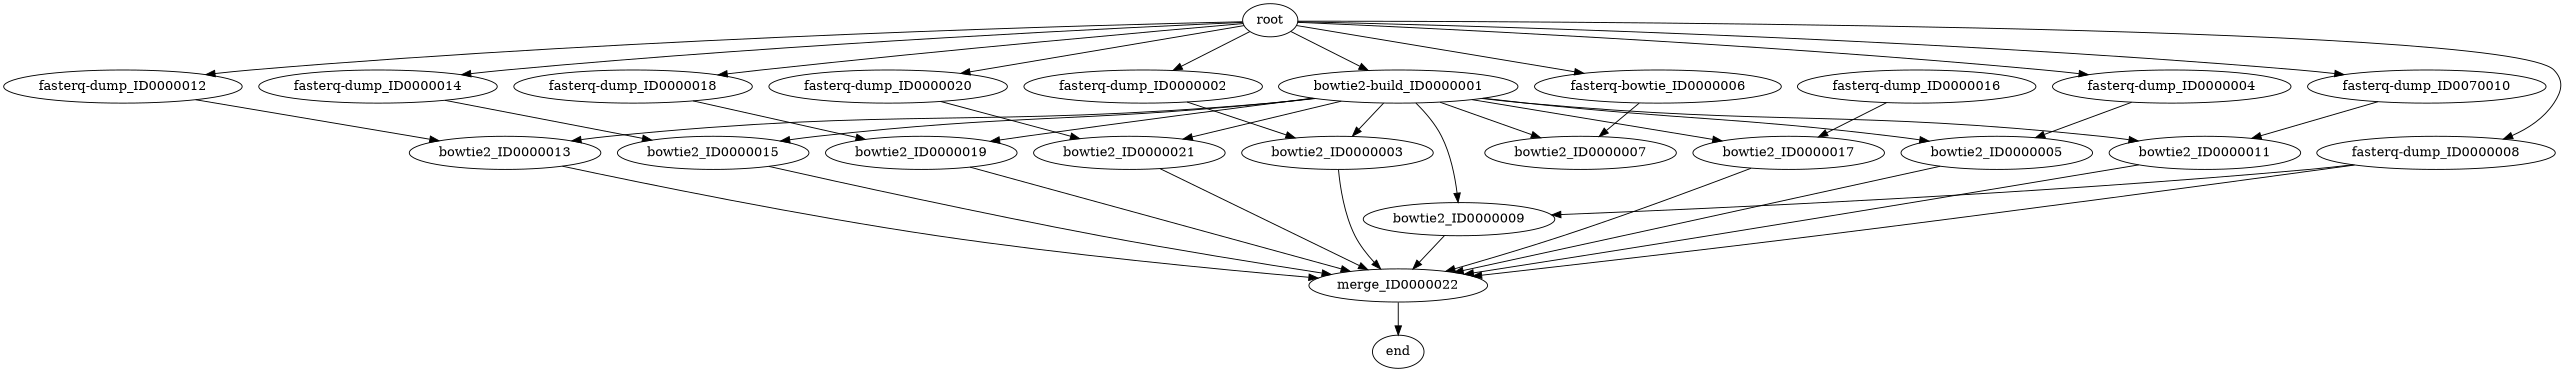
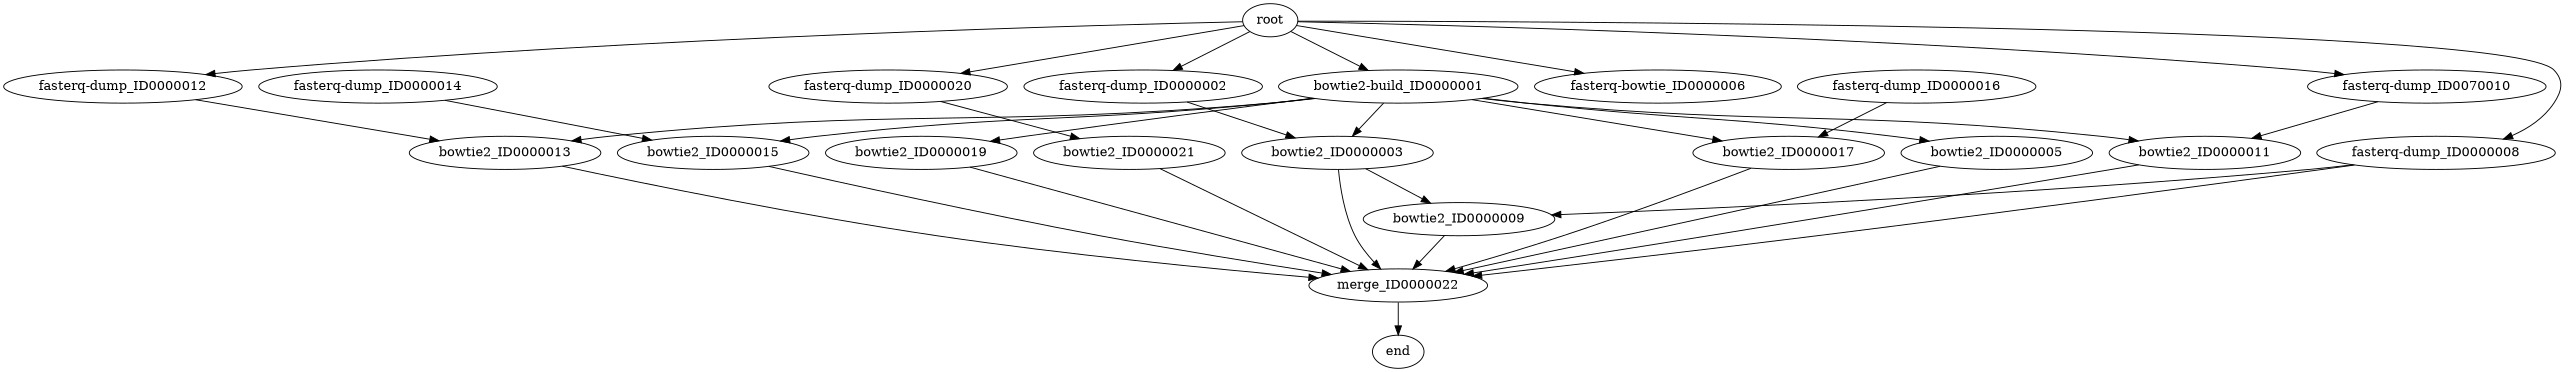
edge "root" -> "fasterq-dump_ID0000014": removed
node "fasterq-dump_ID0000018": removed
node "fasterq-dump_ID0000004": removed
edge "bowtie2-build_ID0000001" -> "bowtie2_ID0000021": removed
edge "bowtie2-build_ID0000001" -> "bowtie2_ID0000009": now "bowtie2_ID0000003" -> "bowtie2_ID0000009"
node "bowtie2_ID0000007": removed
